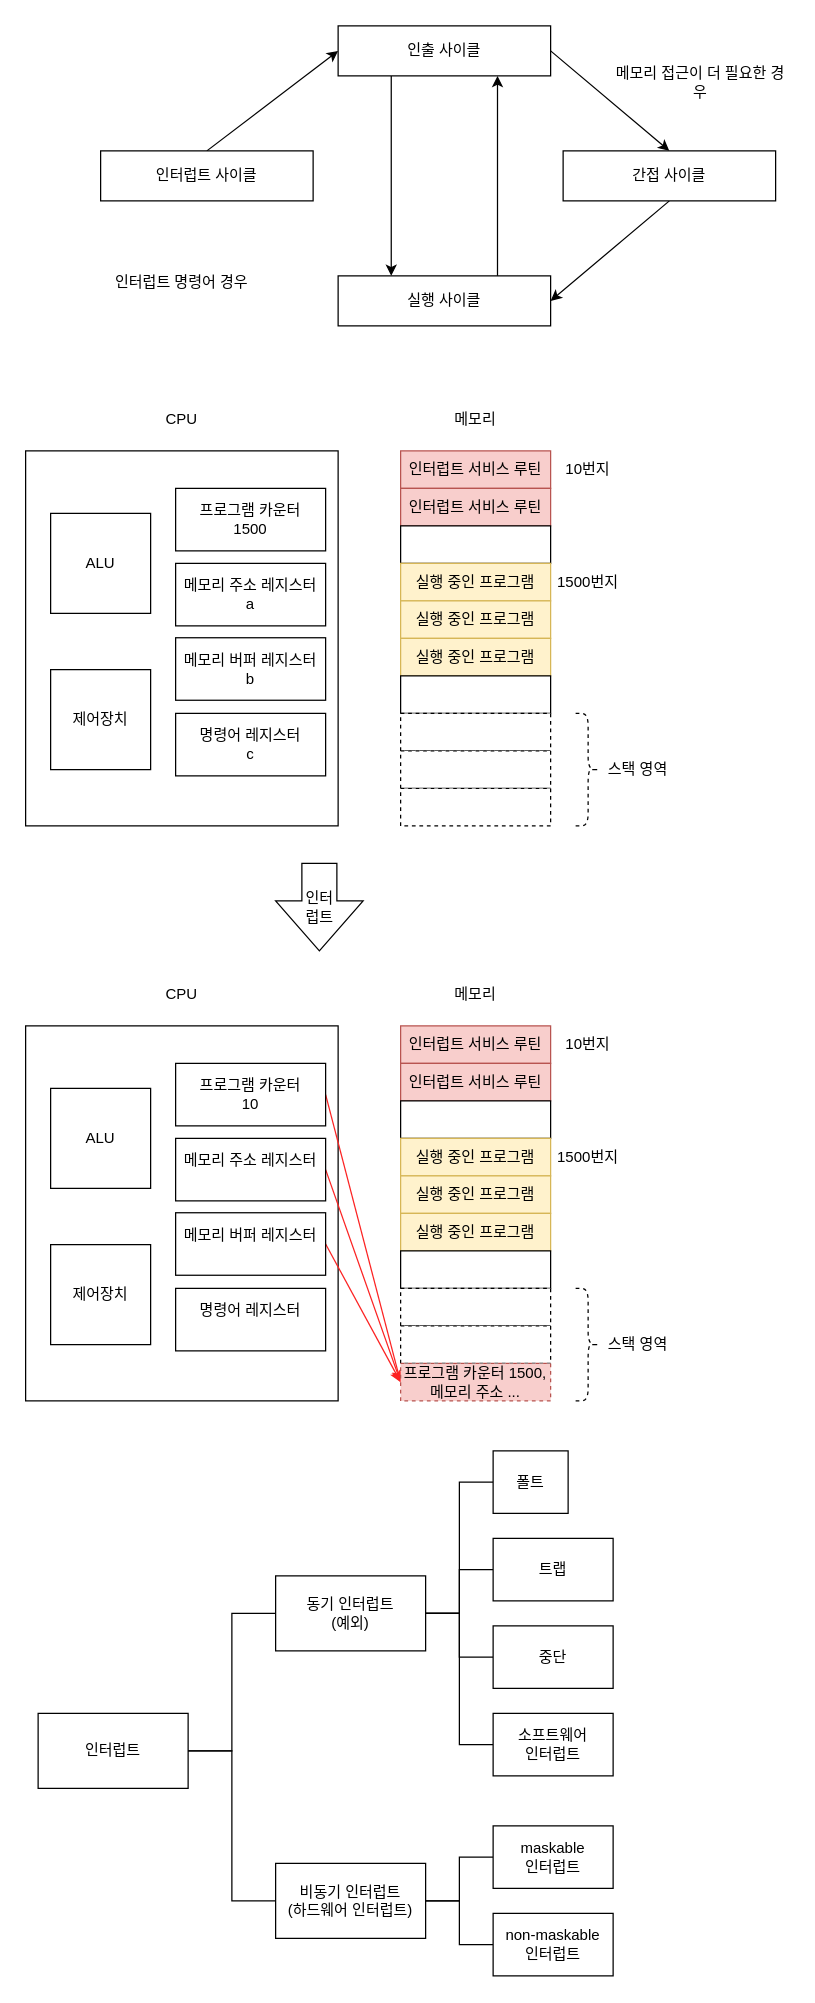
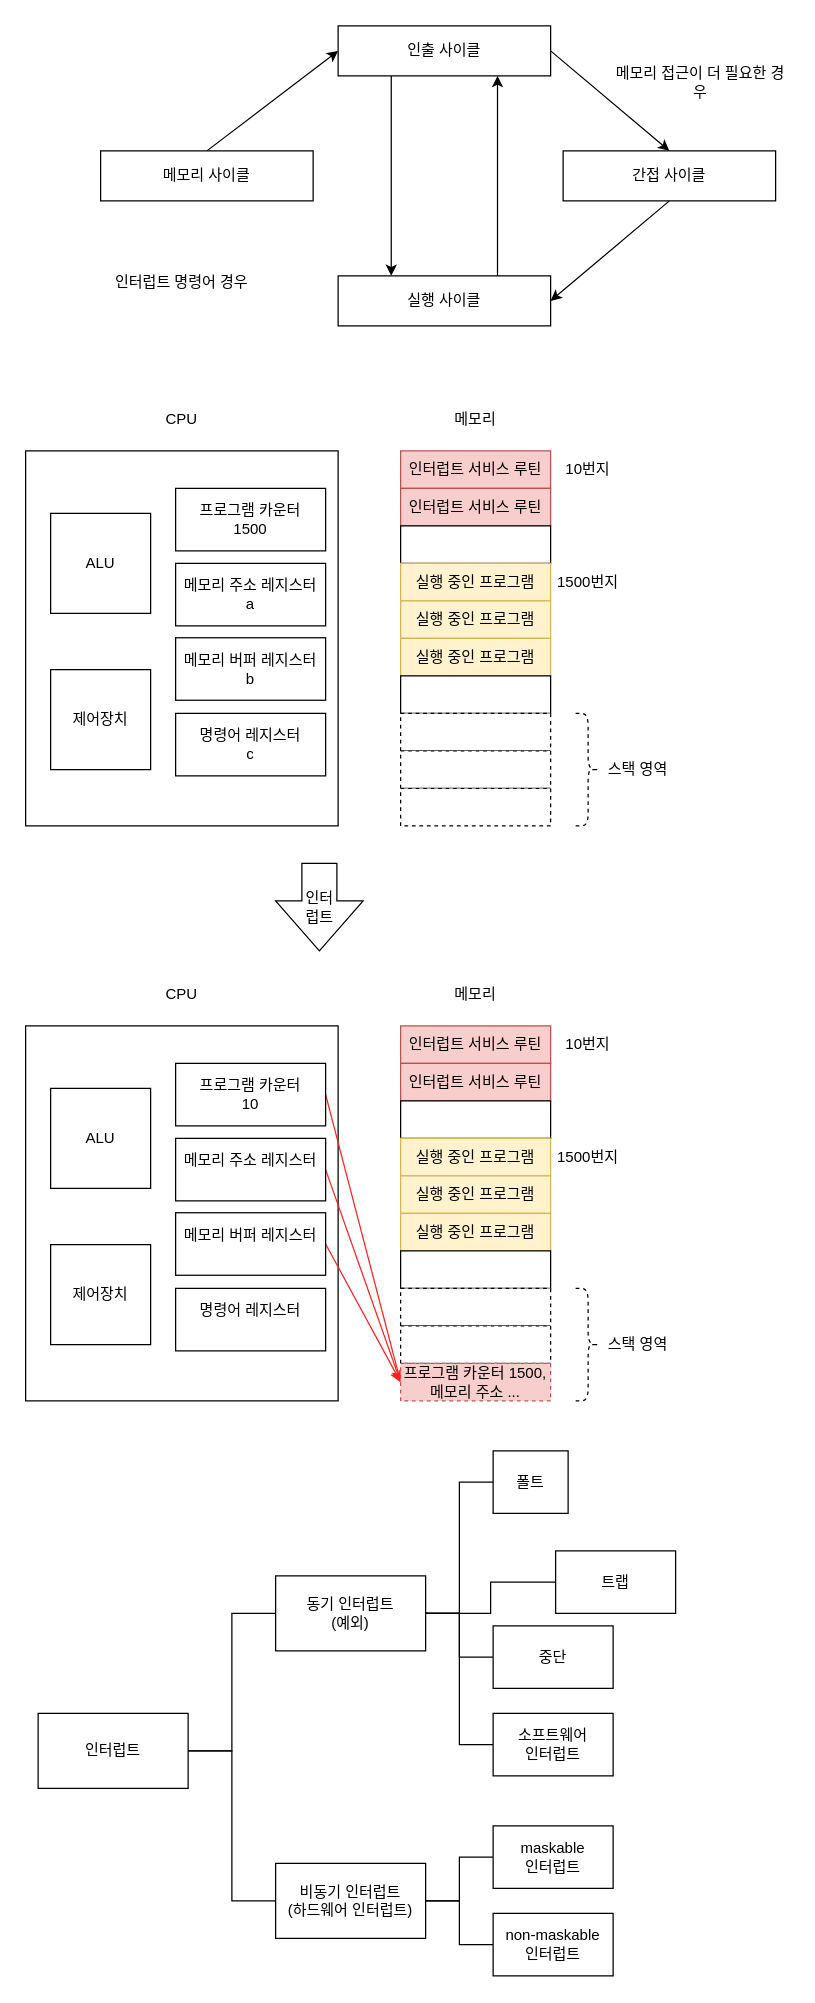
node "인터럽트 사이클": label "인터럽트 사이클" -> "메모리 사이클"
node "트랩": moved (553, 1569) -> (616, 1582)
